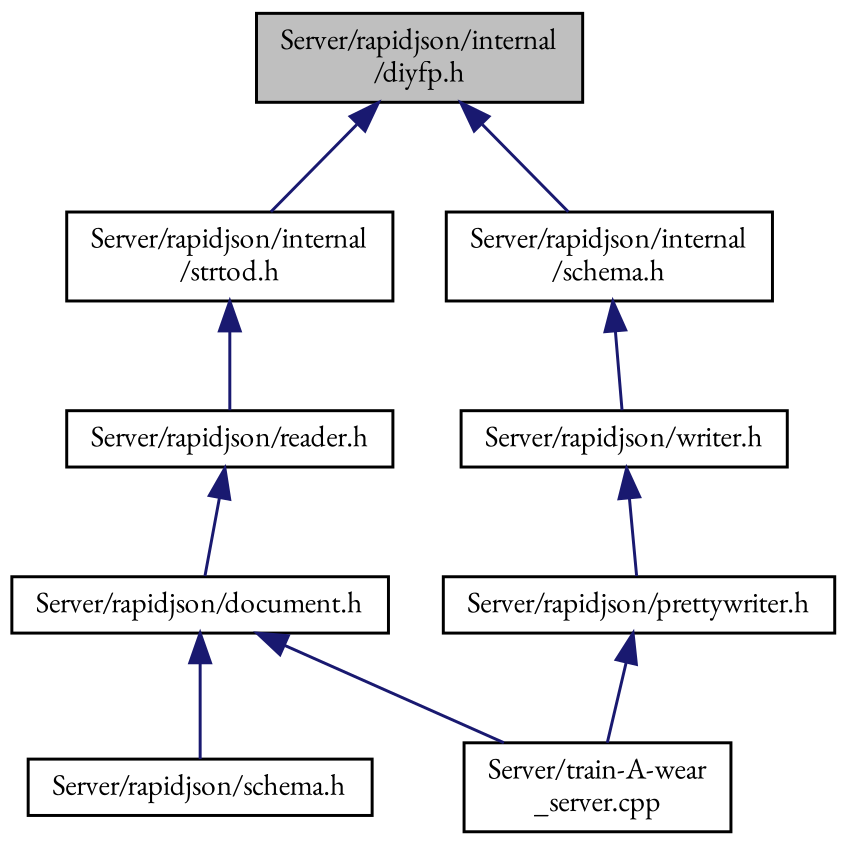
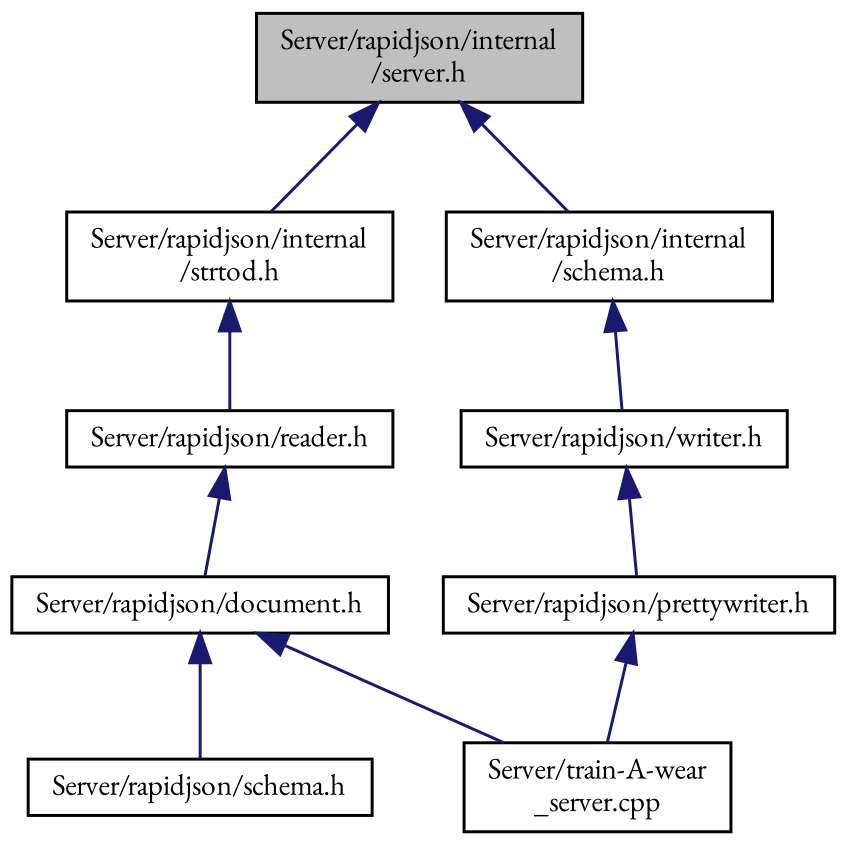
node "Server/rapidjson/internal /diyfp.h": label "Server/rapidjson/internal /diyfp.h" -> "Server/rapidjson/internal /server.h"
